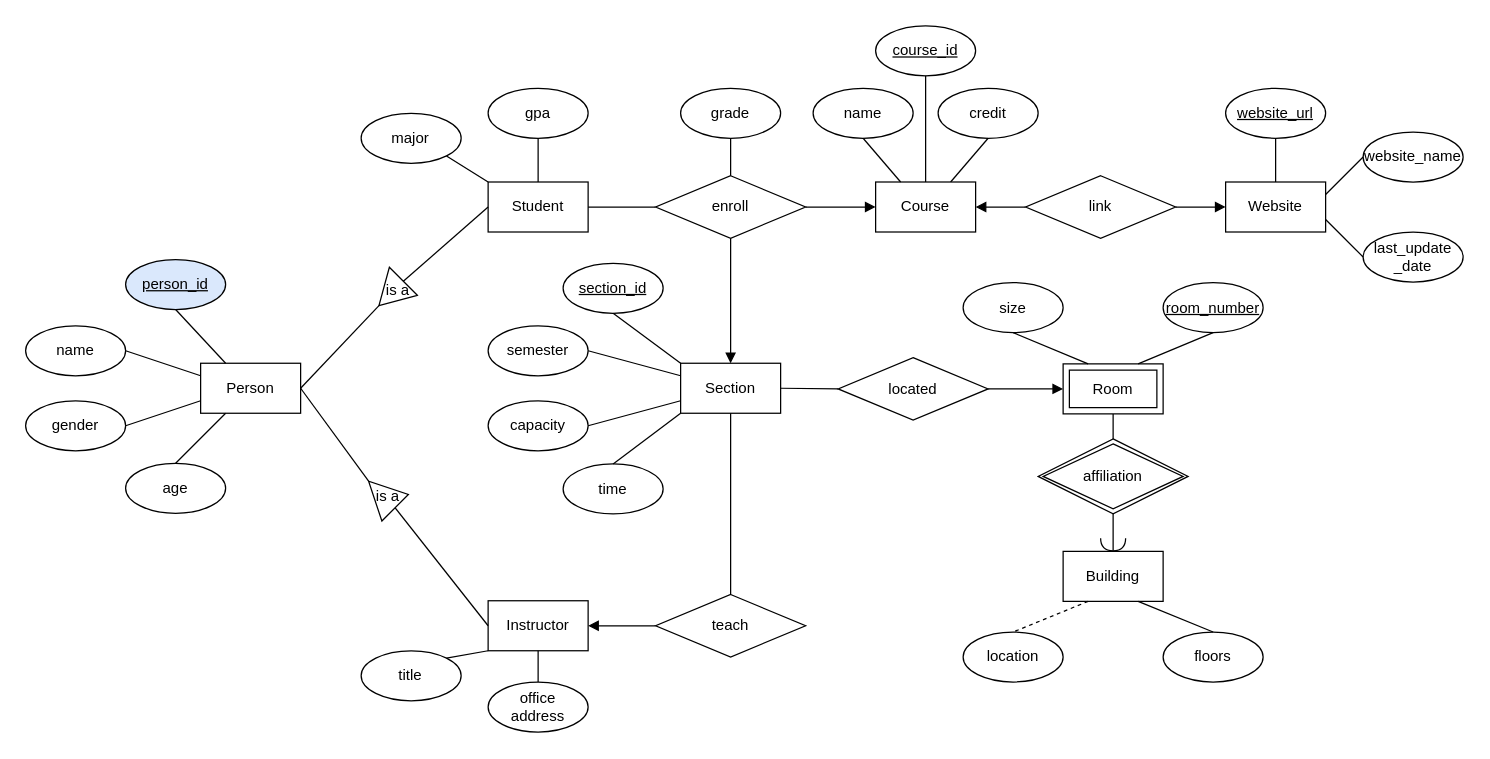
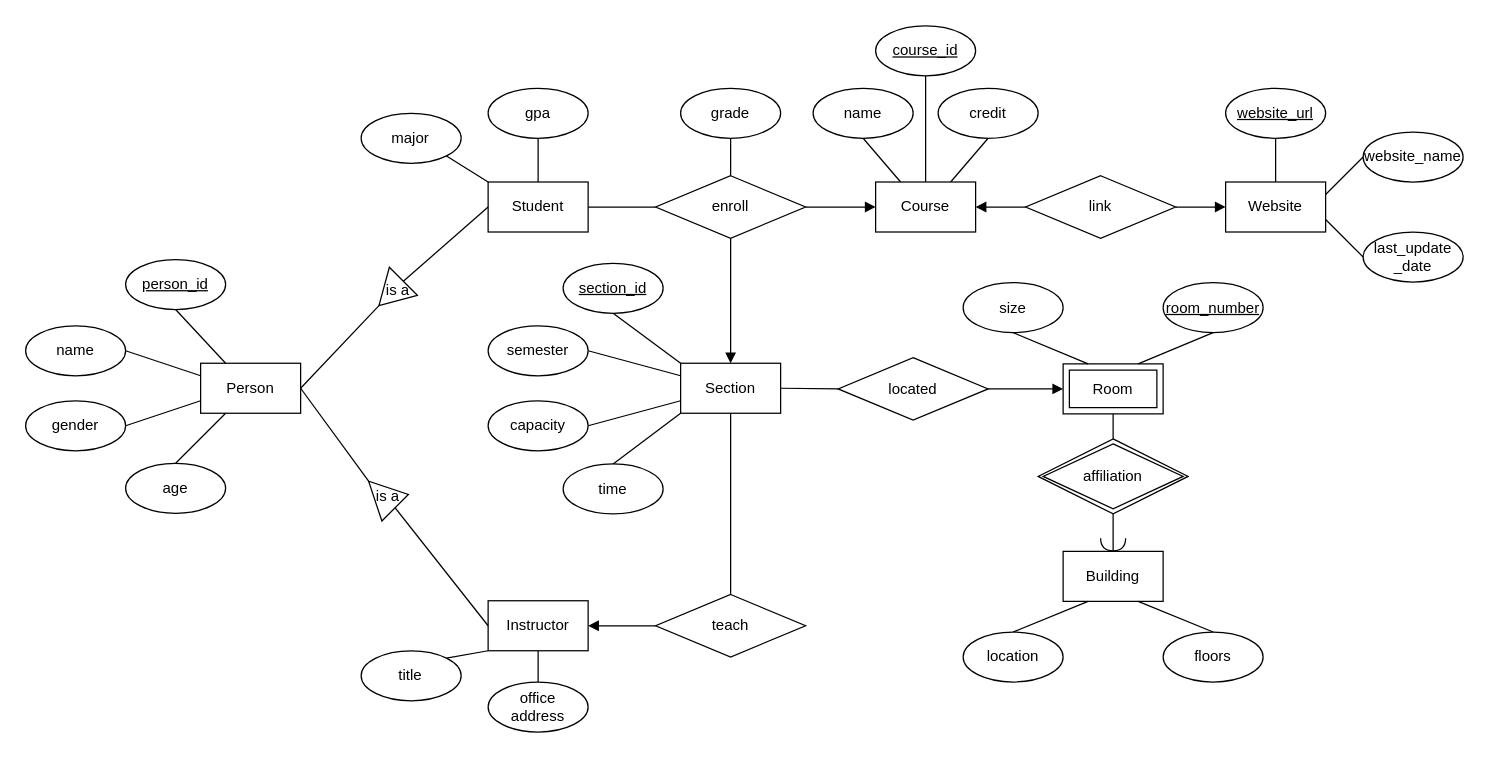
node "person_id": fillcolor #dae8fc -> #ffffff
edge "Building" -- "location": style dashed -> solid
